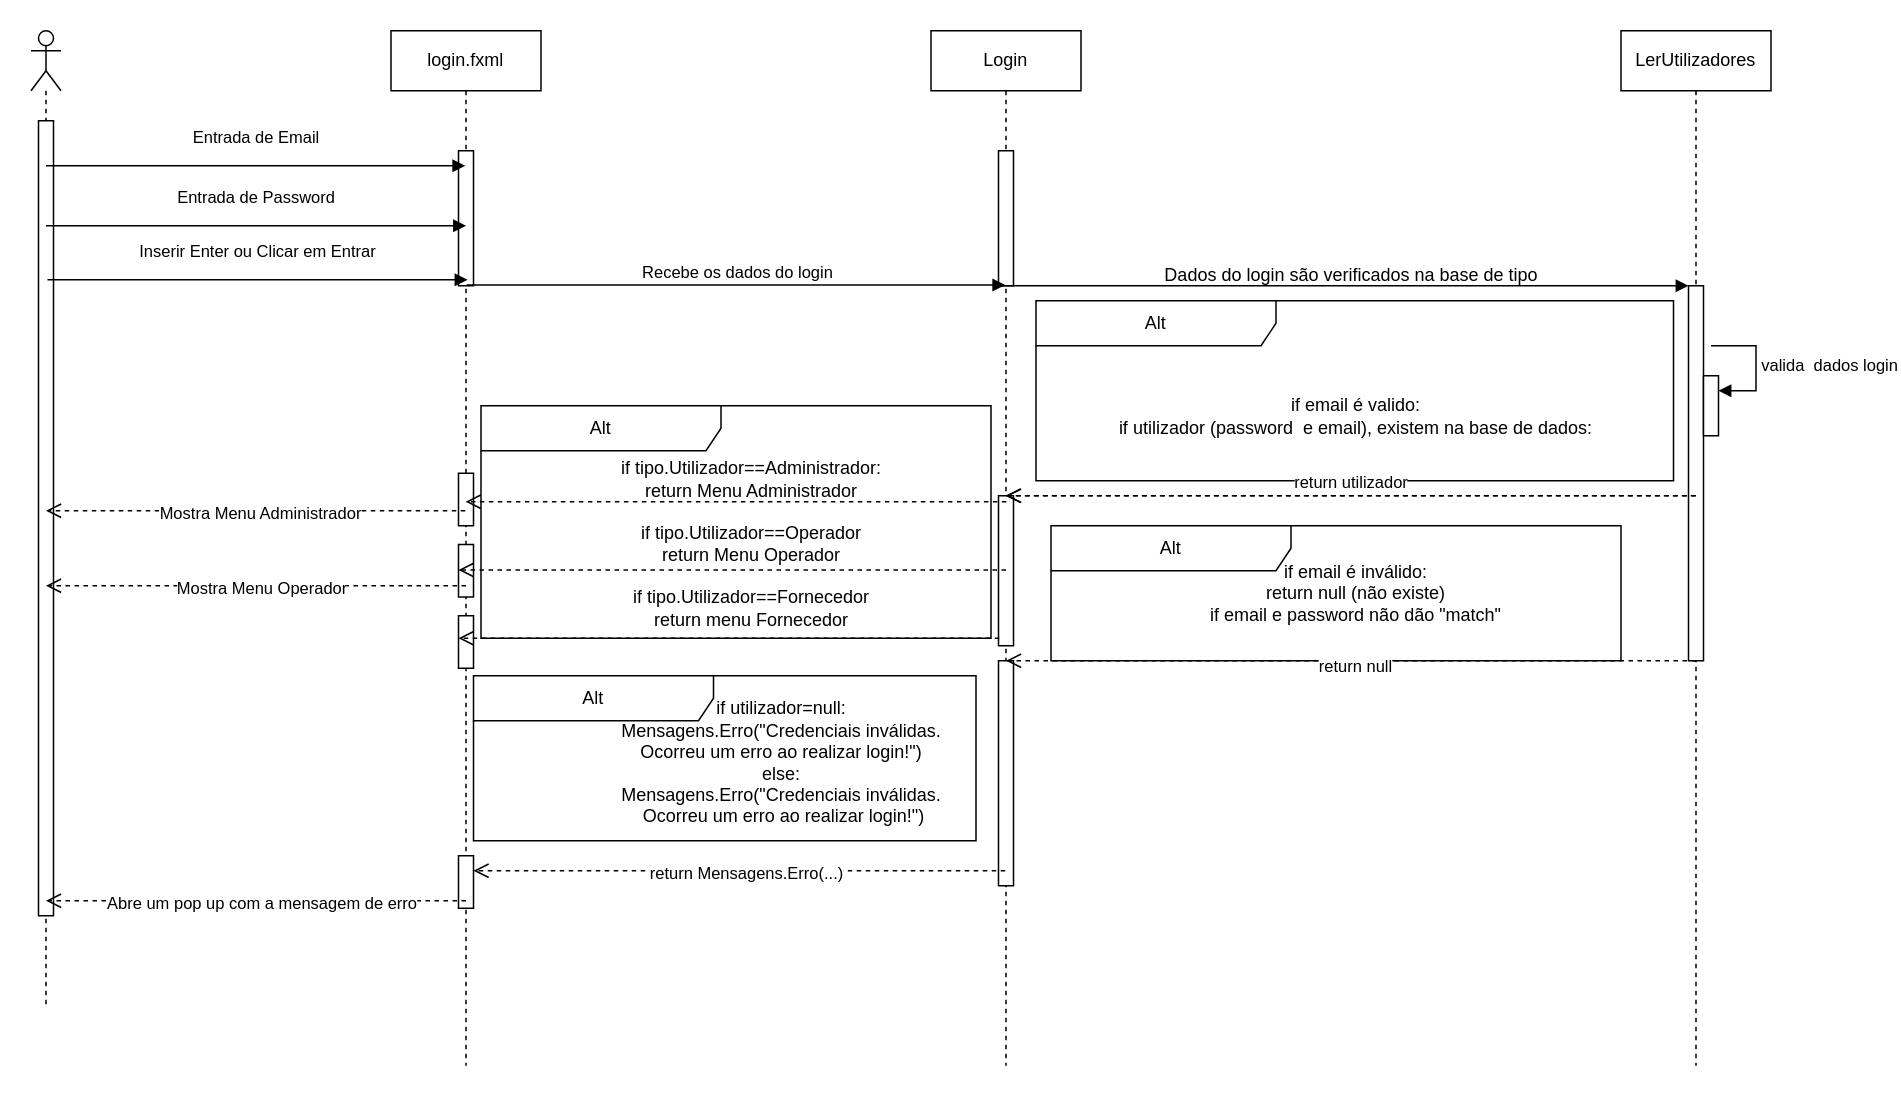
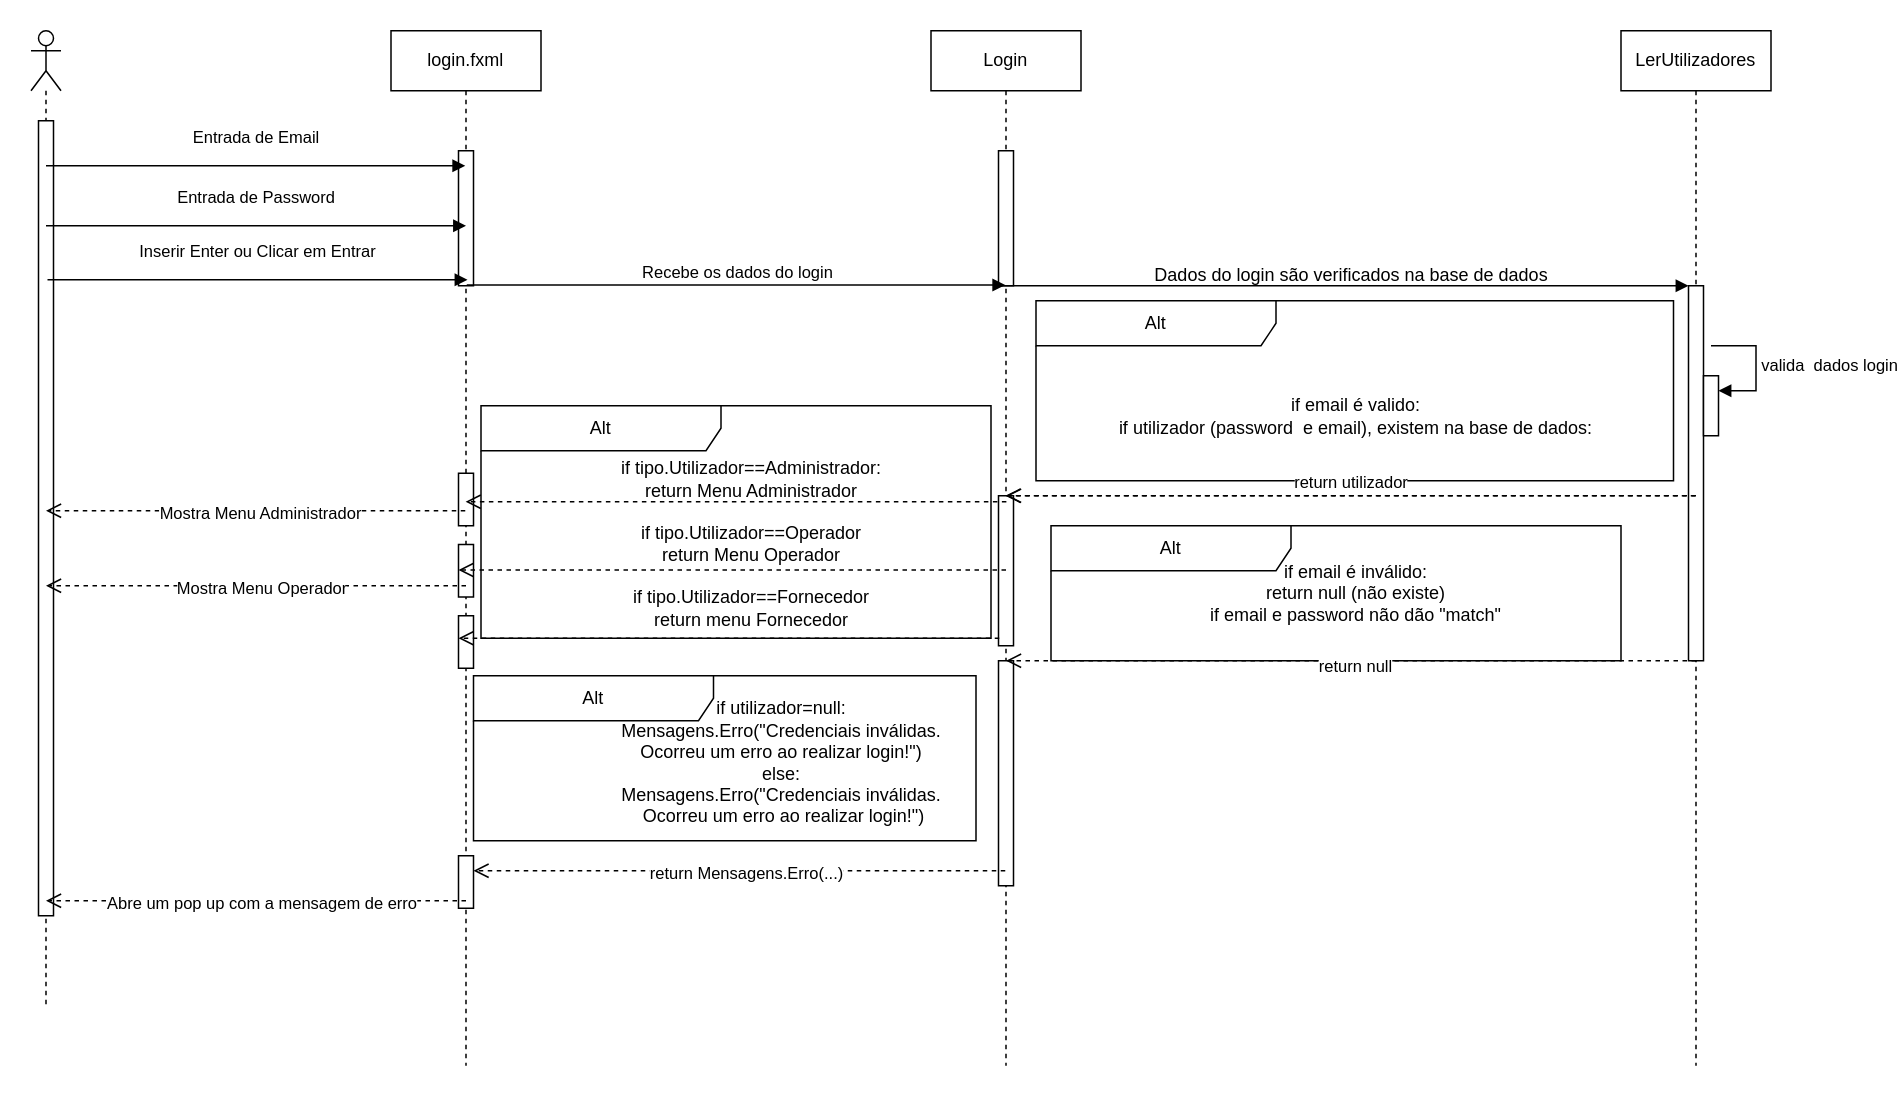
node "Dados do login são verificados na base de tipo": label "Dados do login são verificados na base de tipo" -> "Dados do login são verificados na base de dados"
